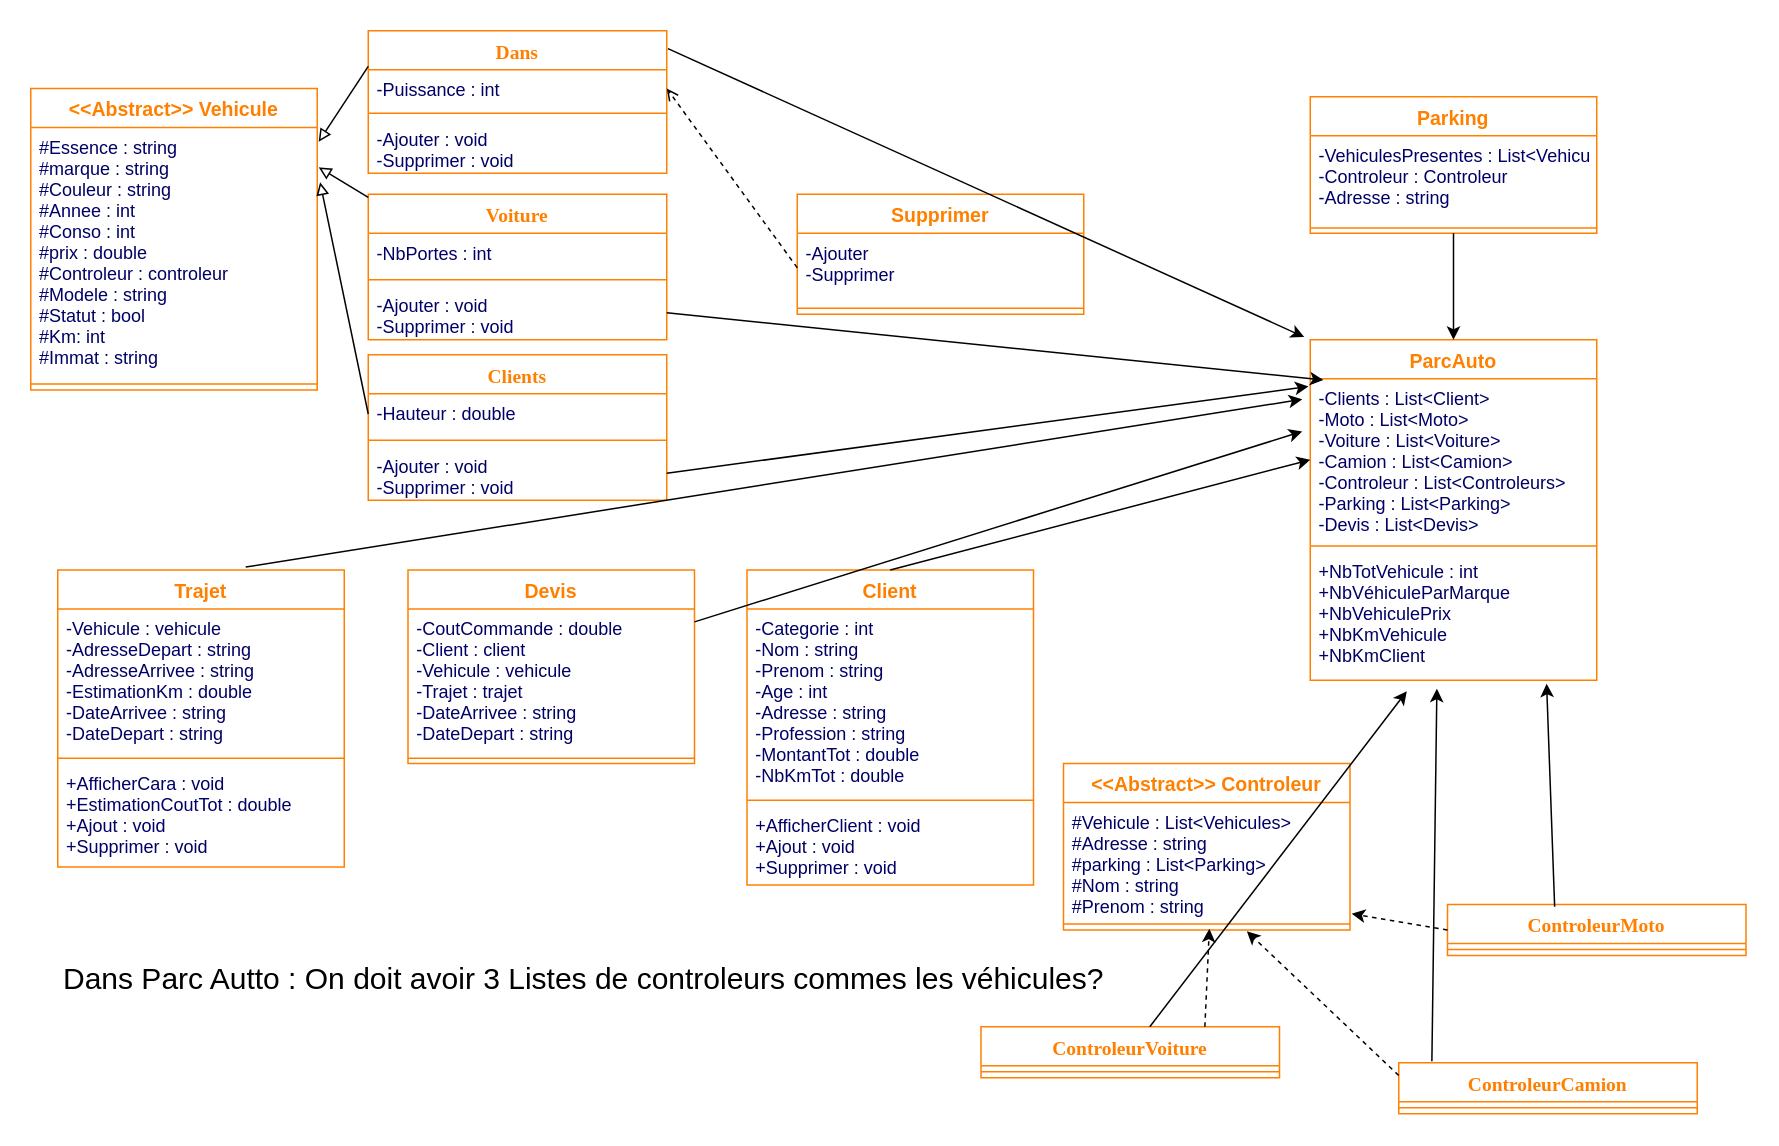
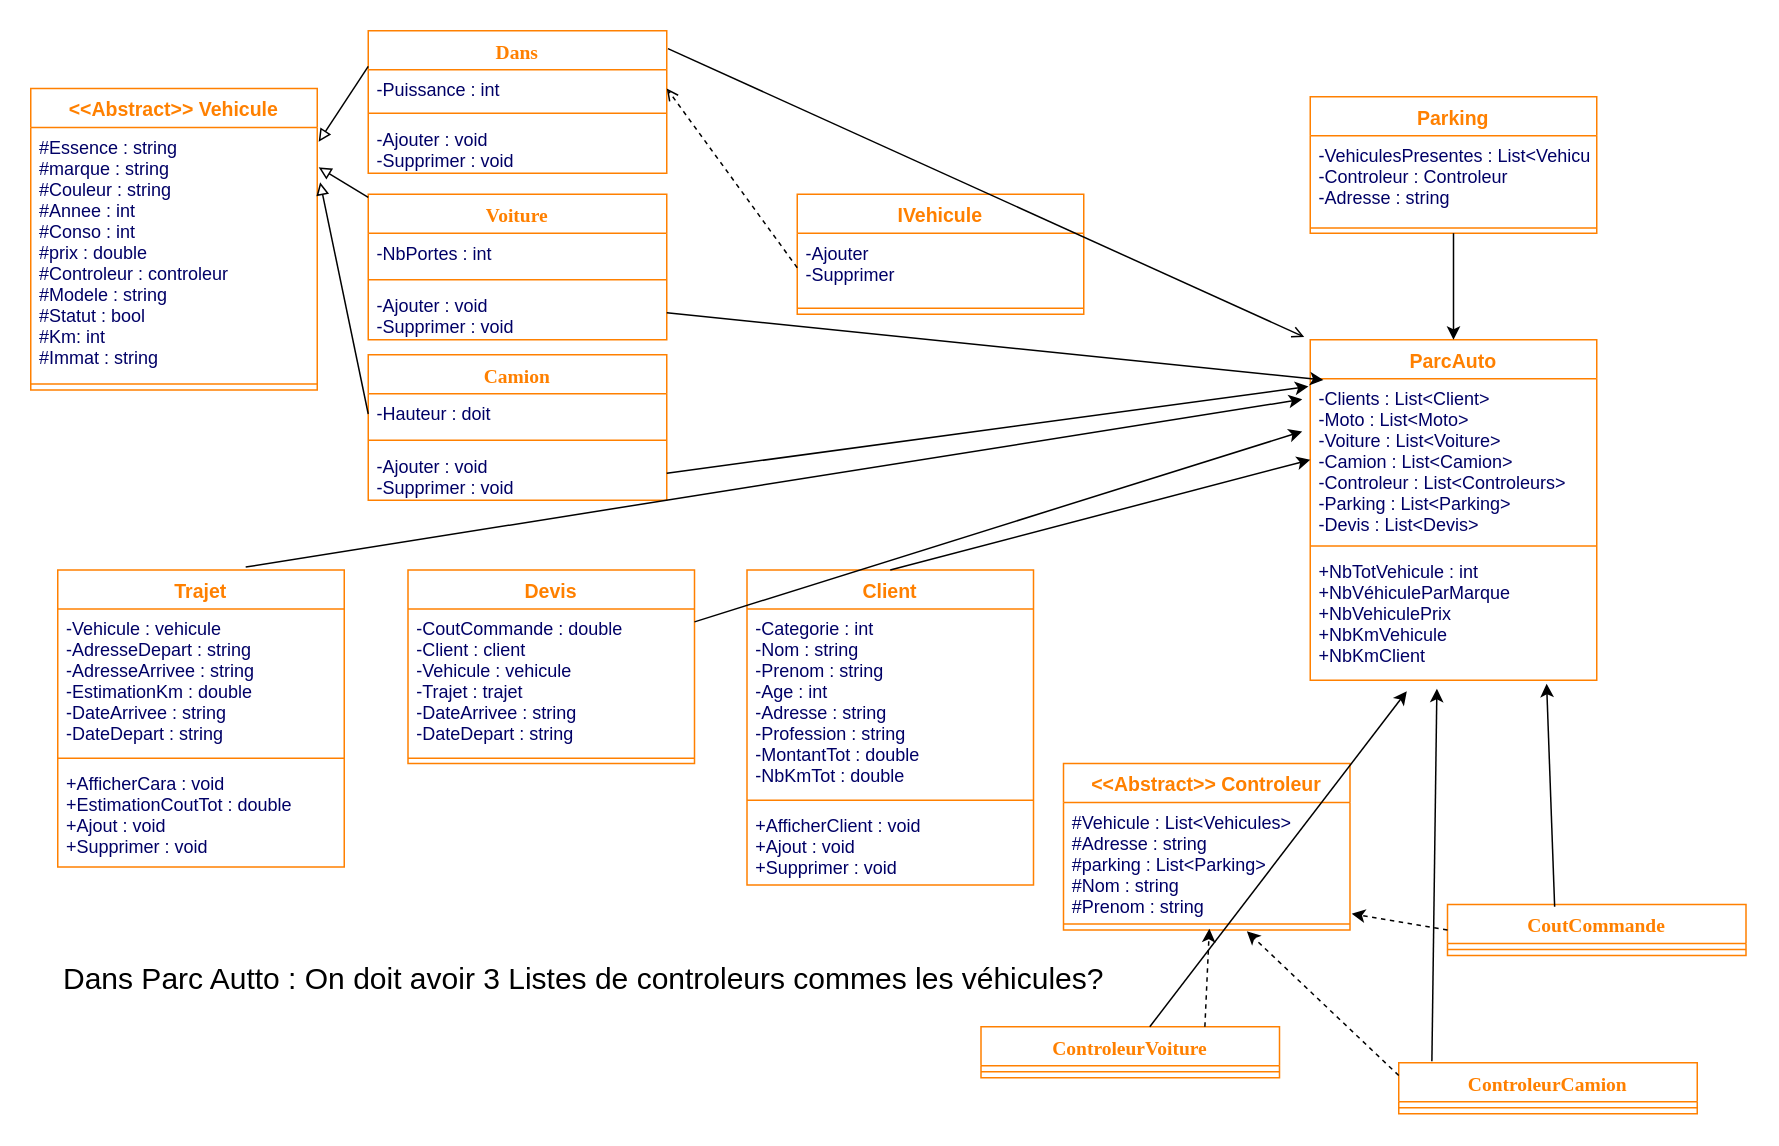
node "Supprimer": label "Supprimer" -> "IVehicule"
edge "Dans" -> "ParcAuto": arrowhead classic -> open
node "Clients": label "Clients" -> "Camion"
node "-Hauteur : double": label "-Hauteur : double" -> "-Hauteur : doit"
node "ControleurMoto": label "ControleurMoto" -> "CoutCommande"
